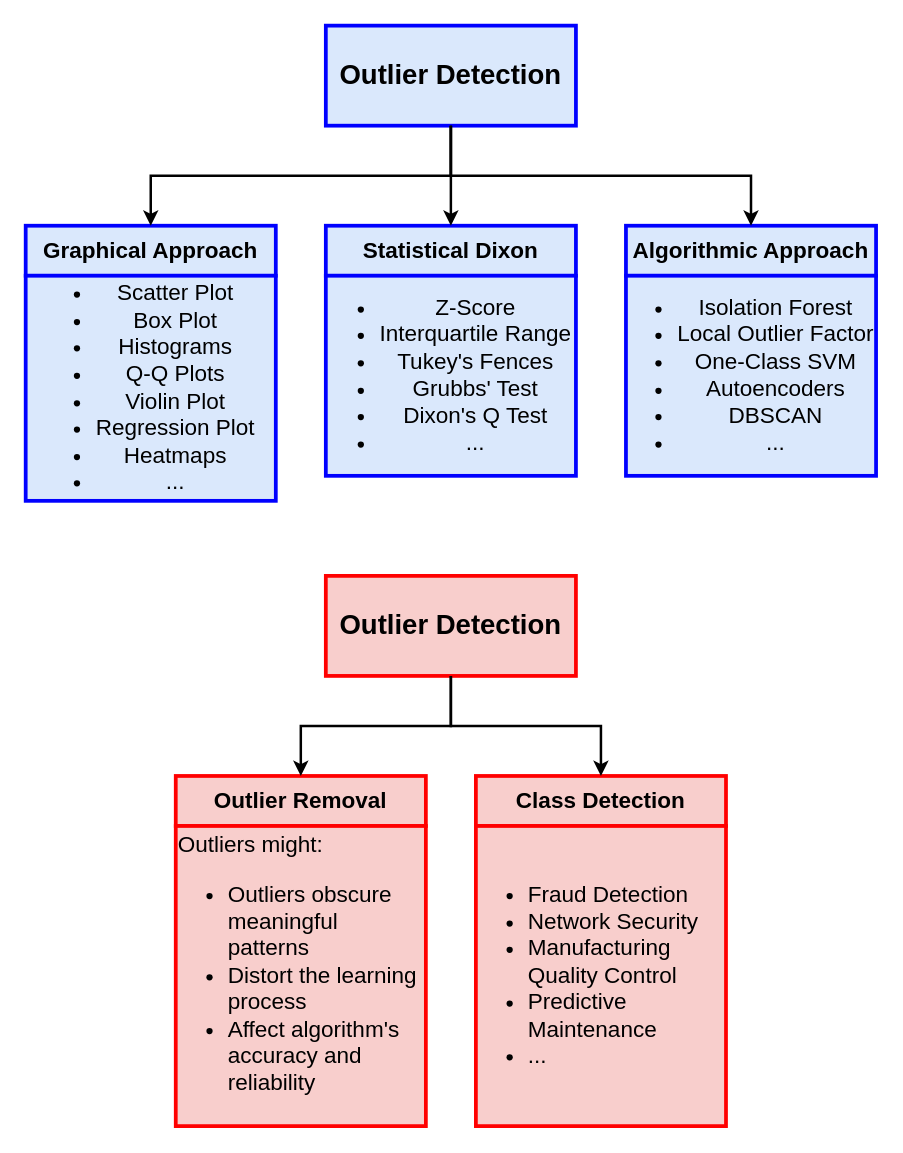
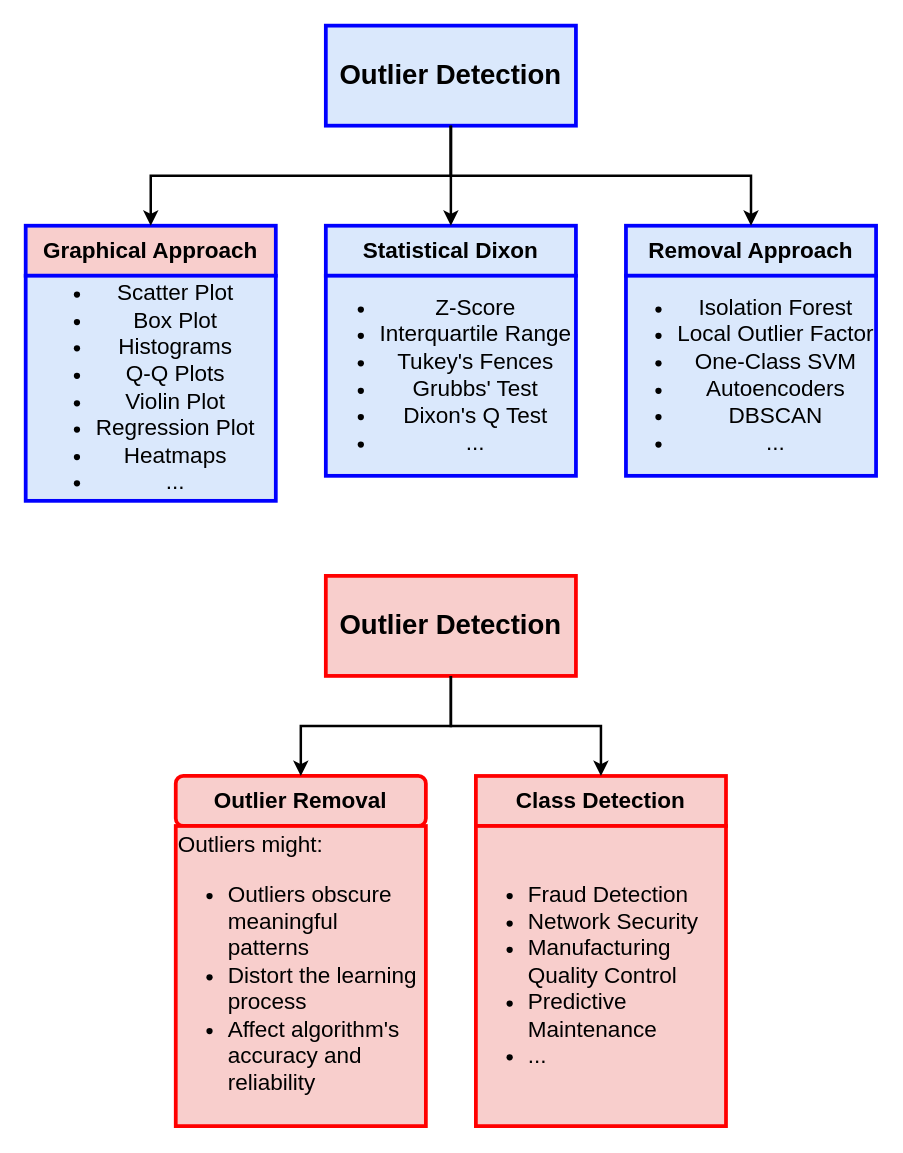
node "Graphical Approach": fillcolor #dae8fc -> #f8cecc
node "Algorithmic Approach": label "Algorithmic Approach" -> "Removal Approach"
node "Outlier Removal": shape rectangle -> rounded rectangle
